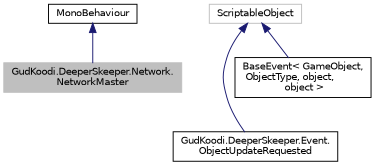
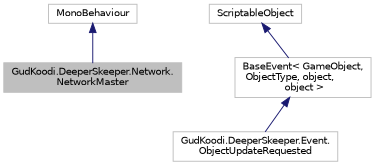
node "MonoBehaviour": color black -> grey75
node "BaseEvent< GameObject, ObjectType, object, object >": color black -> grey75
edge "GudKoodi.DeeperSkeeper.Event. ObjectUpdateRequested" -> "ScriptableObject": now "GudKoodi.DeeperSkeeper.Event. ObjectUpdateRequested" -> "BaseEvent< GameObject, ObjectType, object, object >"
node "GudKoodi.DeeperSkeeper.Event. ObjectUpdateRequested": color black -> grey75
